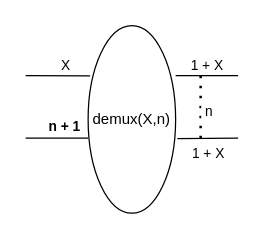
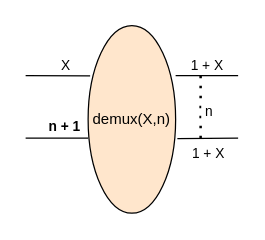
node "demux(X,n)": fillcolor #ffffff -> #ffe6cc
